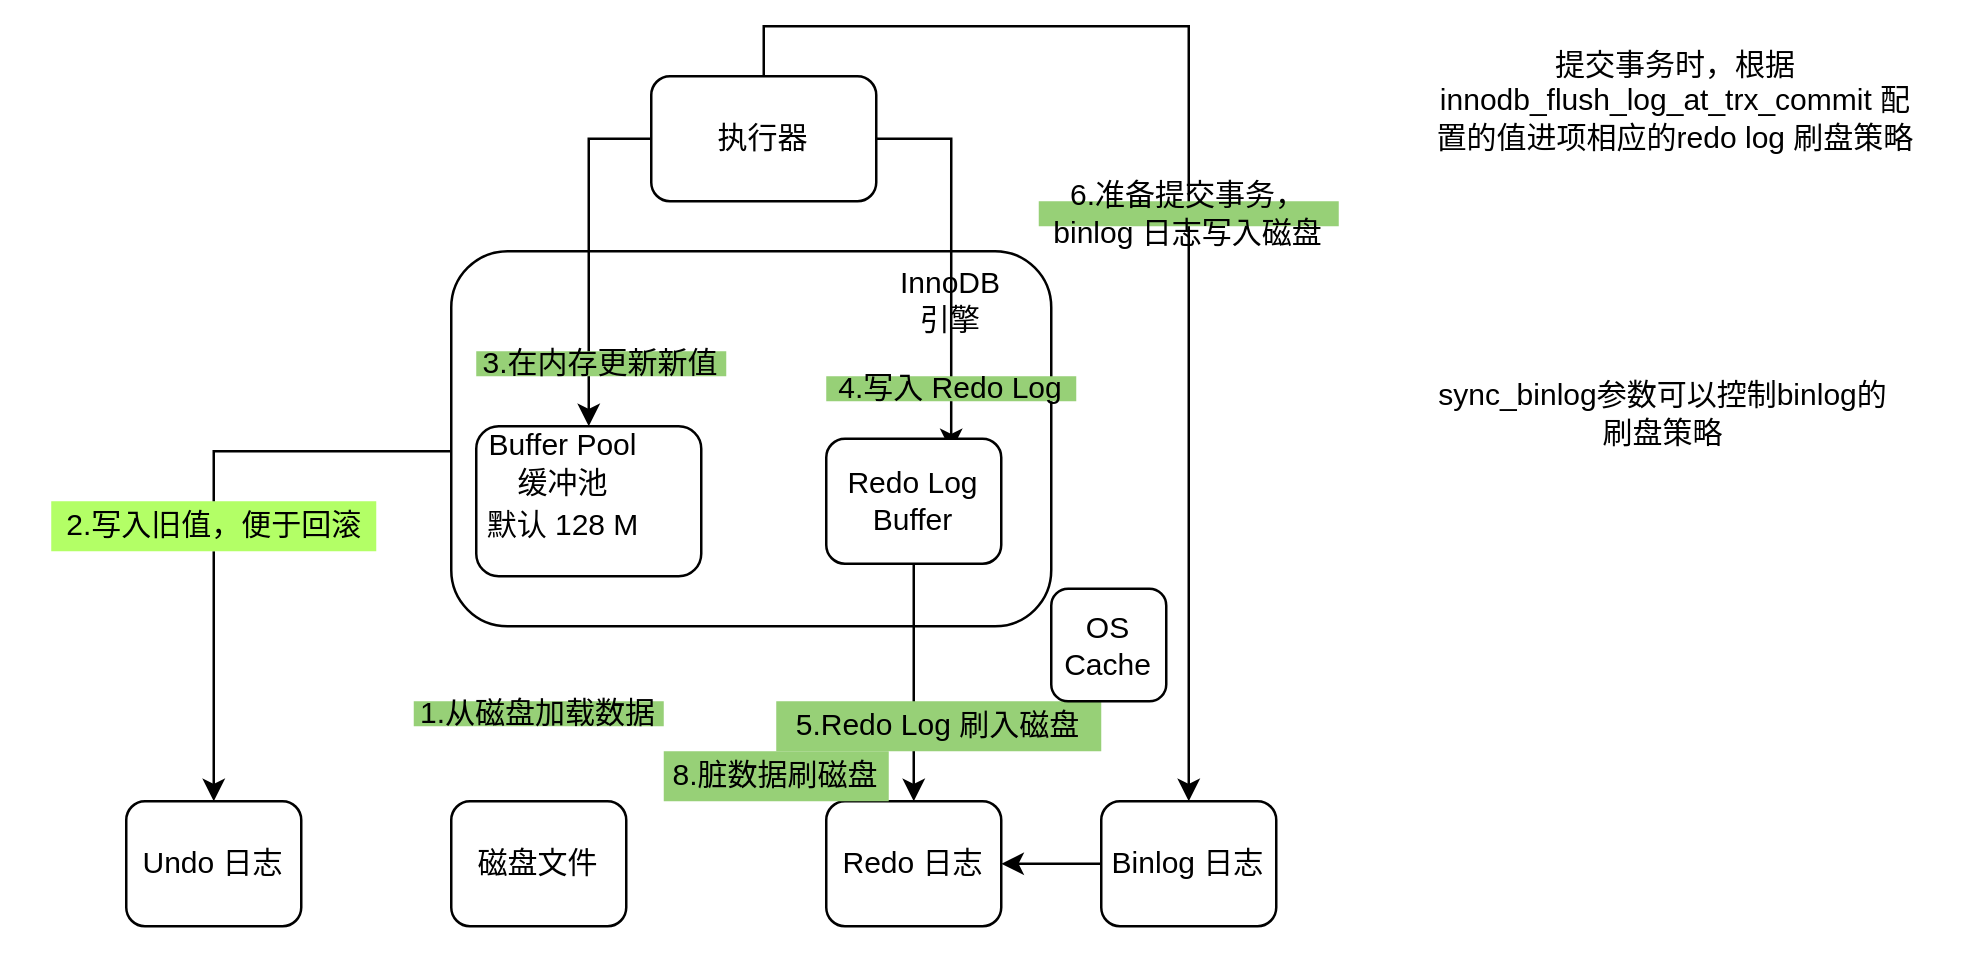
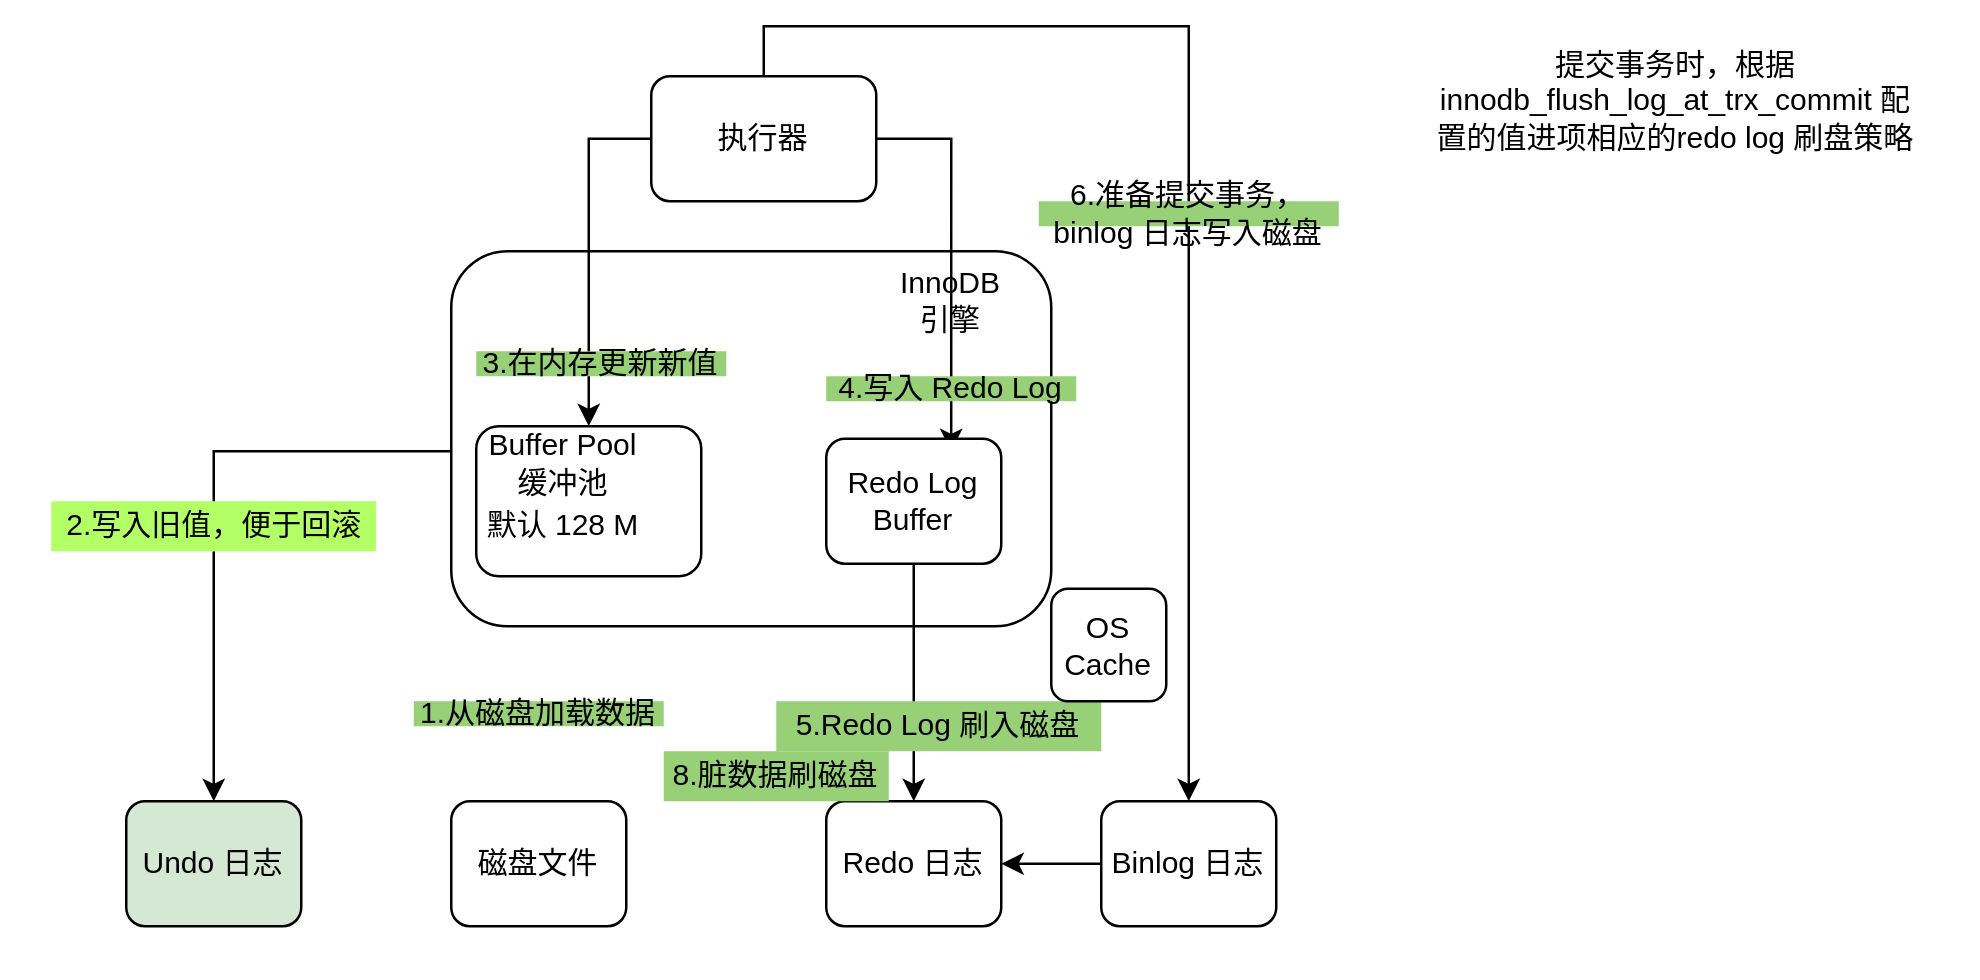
node "sync_binlog参数可以控制binlog的刷盘策略": removed
node "Undo 日志": fillcolor #ffffff -> #d5e8d4
